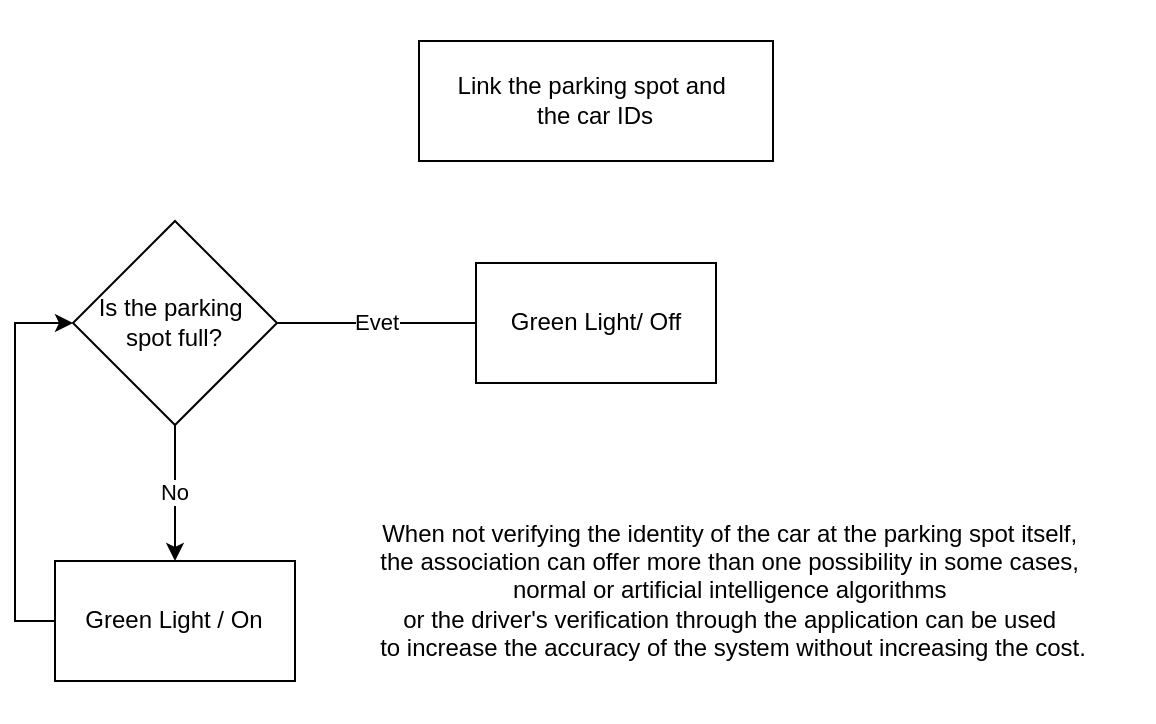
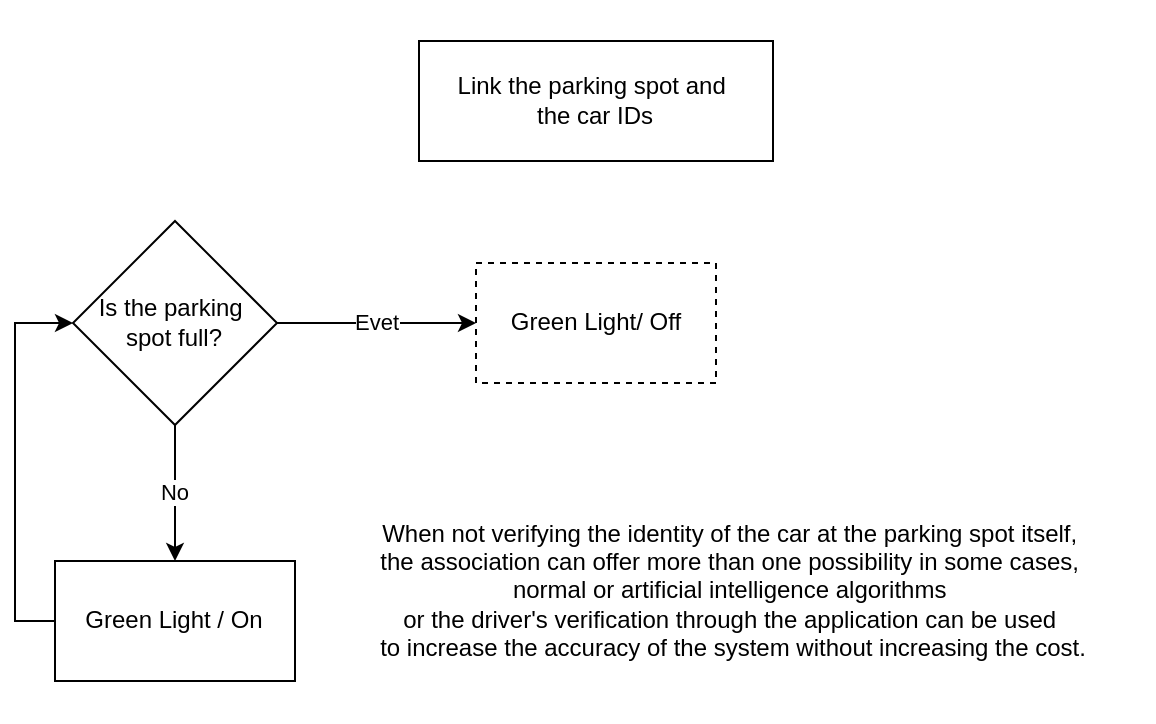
edge "Is the parking spot full?" -- "Green Light/ Off": arrowhead none -> classic
node "Green Light/ Off": style solid -> dashed
